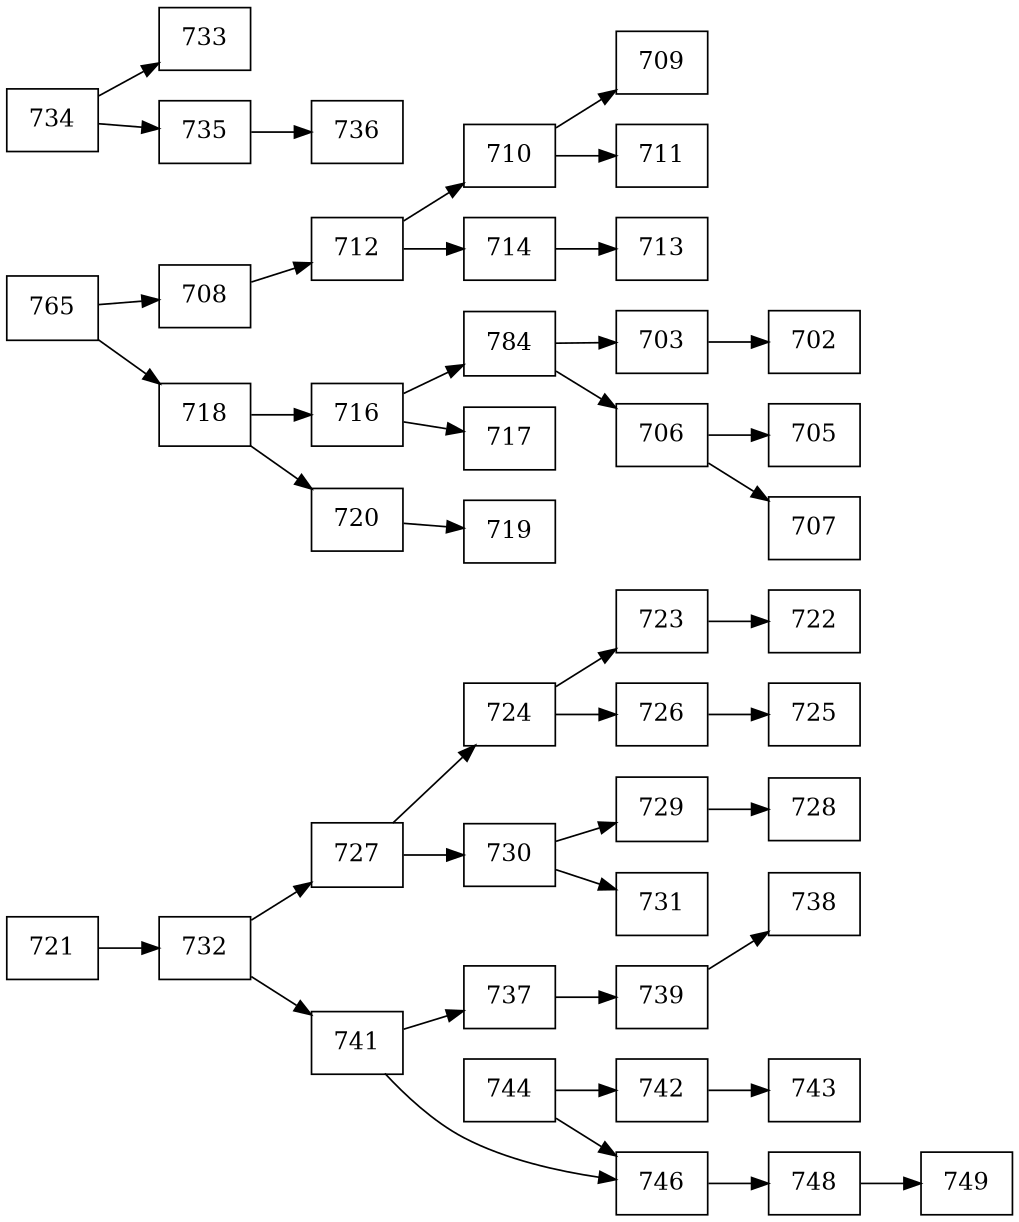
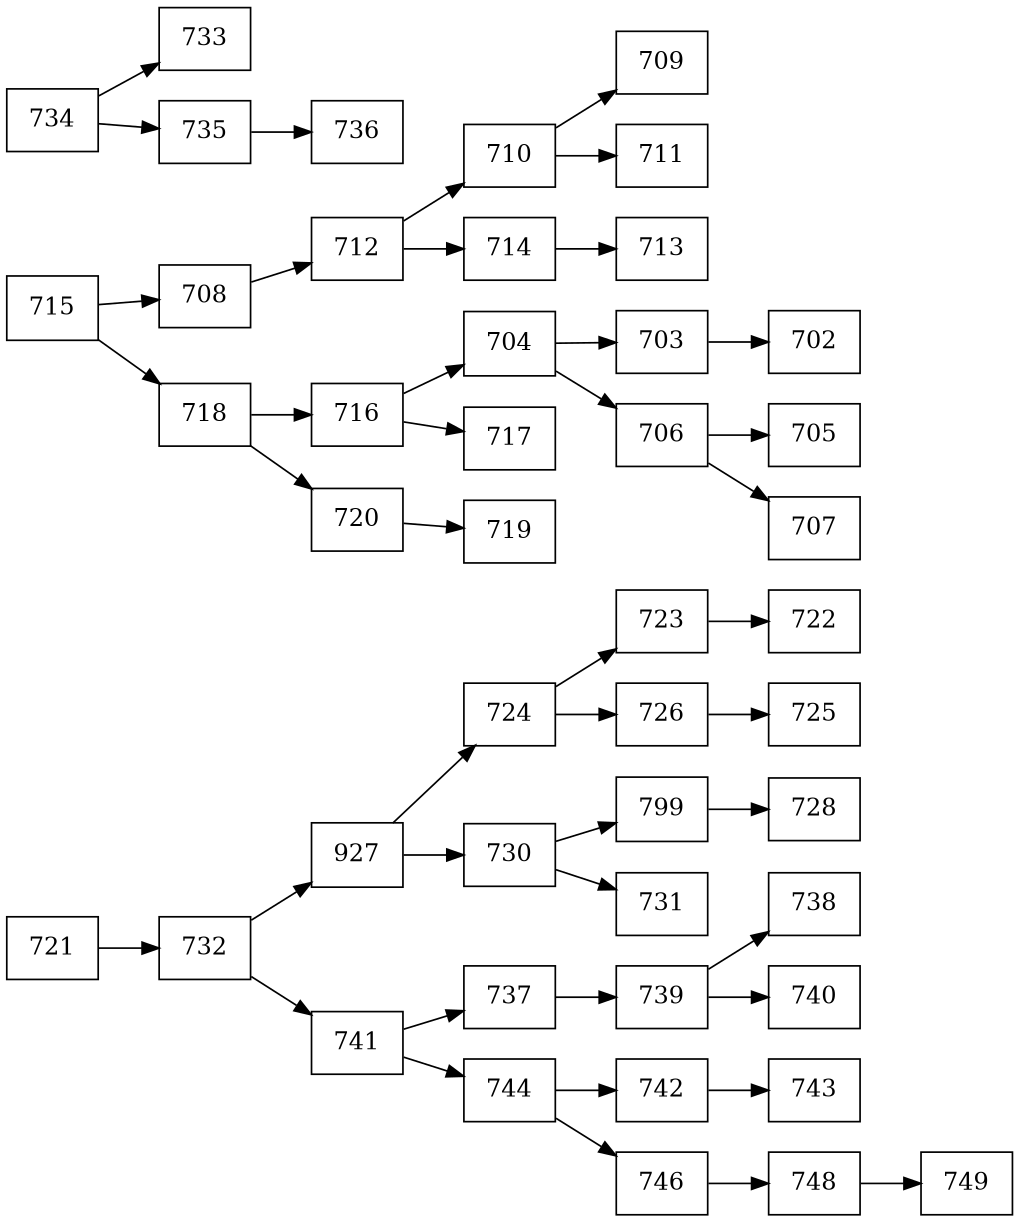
node "765": label "765" -> "715"
node "784": label "784" -> "704"
node "729": label "729" -> "799"
node "727": label "727" -> "927"
node "740": added
edge "741" -> "746": now "741" -> "744"
